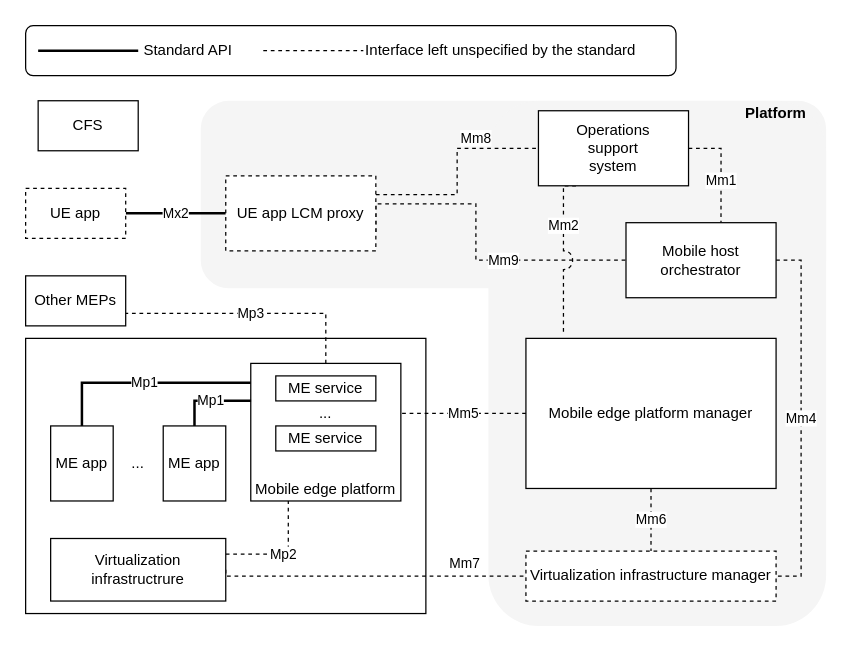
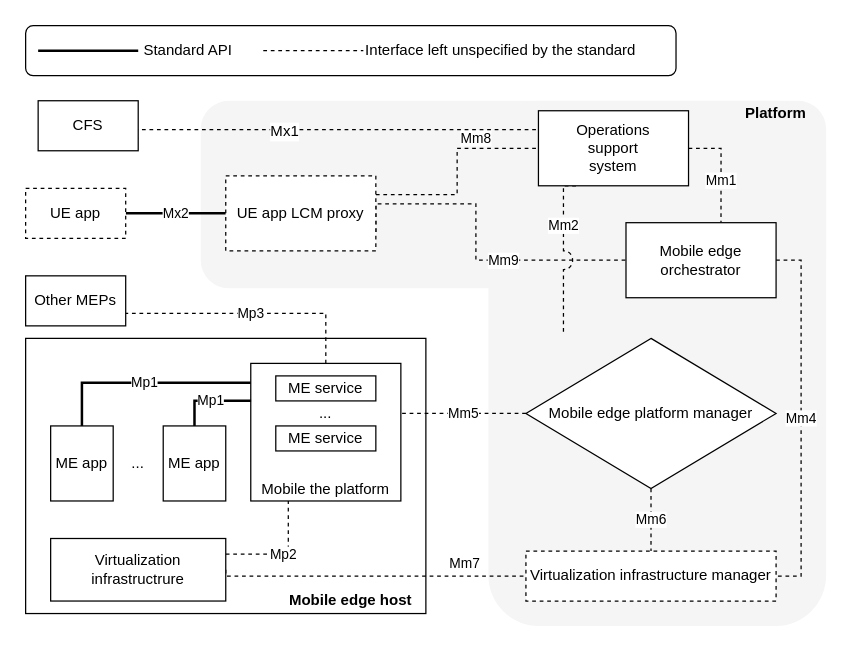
edge "CFS" -- "Operations support system": added, label "Mx1"
node "Mobile host orchestrator": label "Mobile host orchestrator" -> "Mobile edge orchestrator"
node "Mobile edge platform manager": shape rectangle -> diamond
node "Mobile edge platform": label "Mobile edge platform" -> "Mobile the platform"
node "Mobile edge host": added
